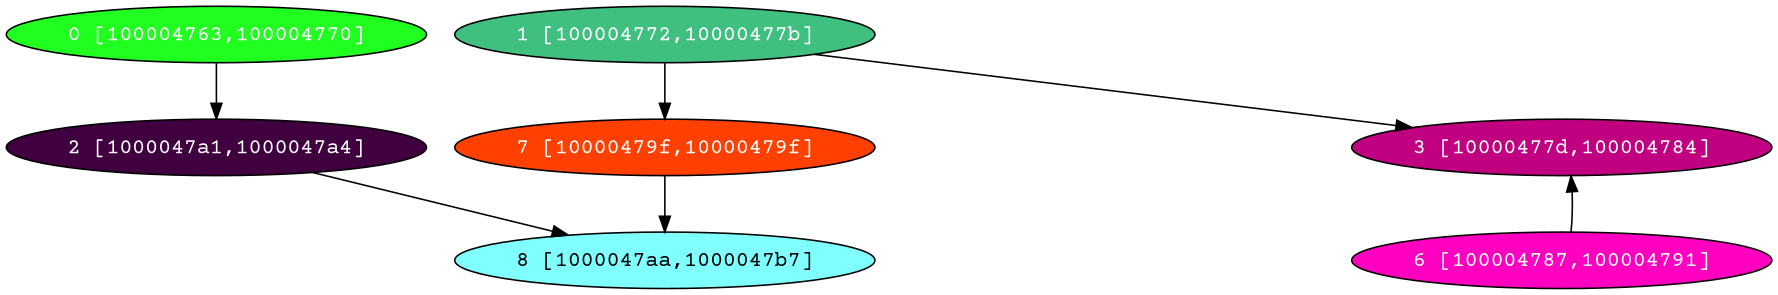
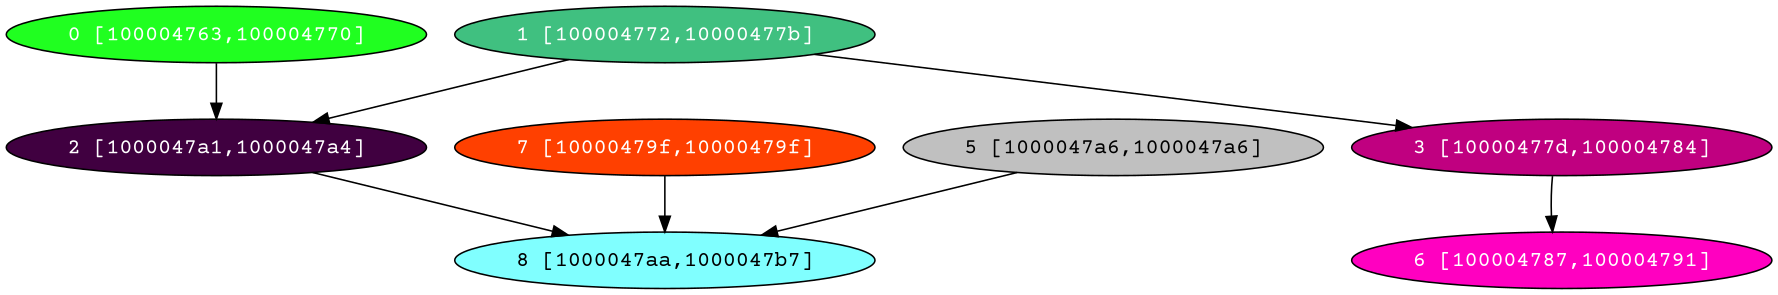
edge "1 [100004772,10000477b]" -> "7 [10000479f,10000479f]": now "1 [100004772,10000477b]" -> "2 [1000047a1,1000047a4]"
node "5 [1000047a6,1000047a6]": added
edge "6 [100004787,100004791]" -> "3 [10000477d,100004784]": reversed
